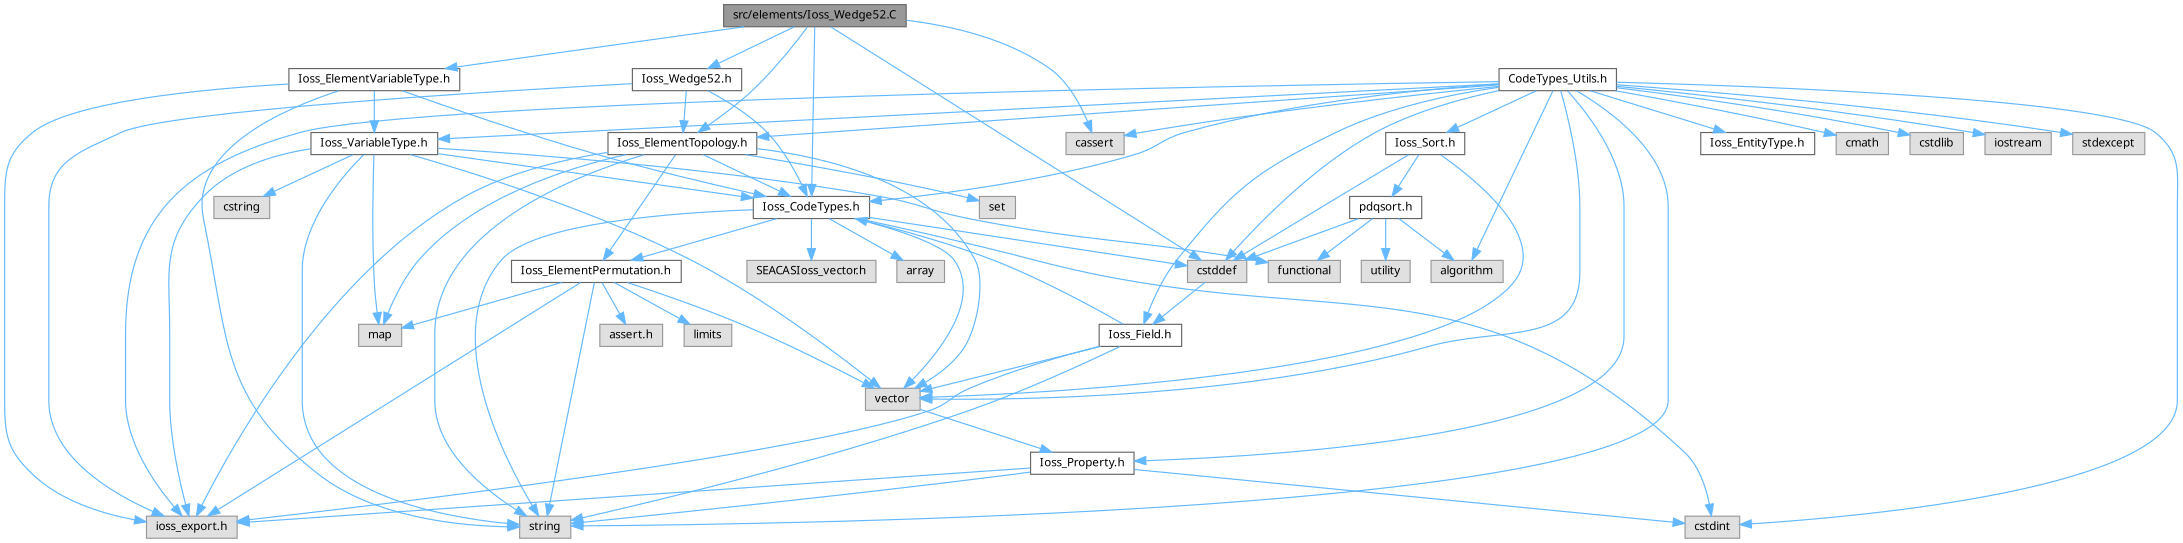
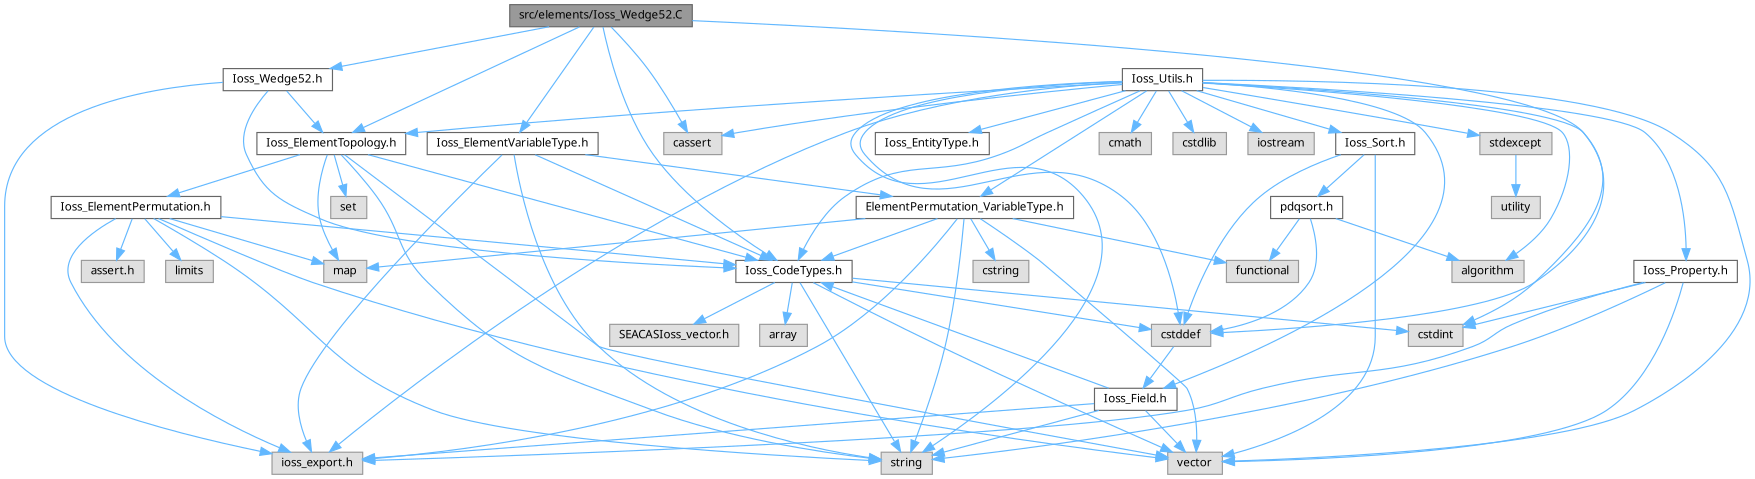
node "CodeTypes_Utils.h": label "CodeTypes_Utils.h" -> "Ioss_Utils.h"
node "Ioss_VariableType.h": label "Ioss_VariableType.h" -> "ElementPermutation_VariableType.h"
edge "pdqsort.h" -> "utility": now "stdexcept" -> "utility"
edge "Ioss_CodeTypes.h" -> "Ioss_ElementPermutation.h": reversed
edge "Ioss_ElementTopology.h" -> "ioss_export.h": removed
edge "vector" -> "Ioss_Property.h": reversed
